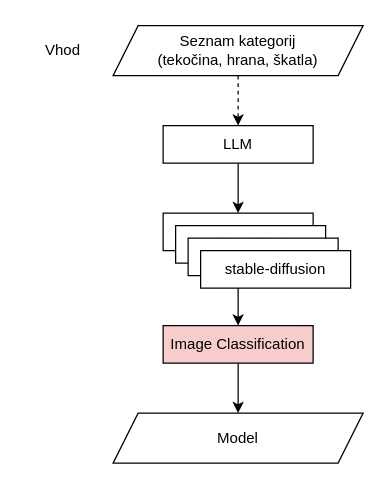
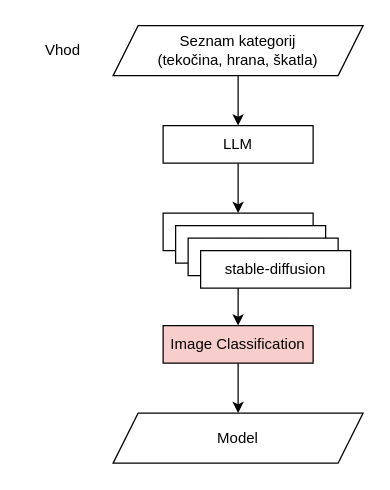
edge "Seznam kategorij (tekočina, hrana, škatla)" -> "LLM": style dashed -> solid
